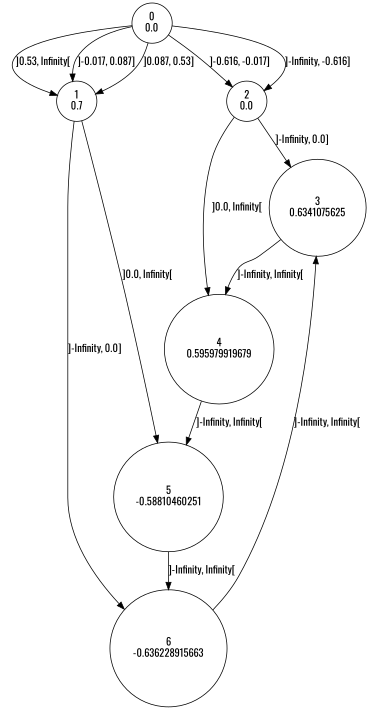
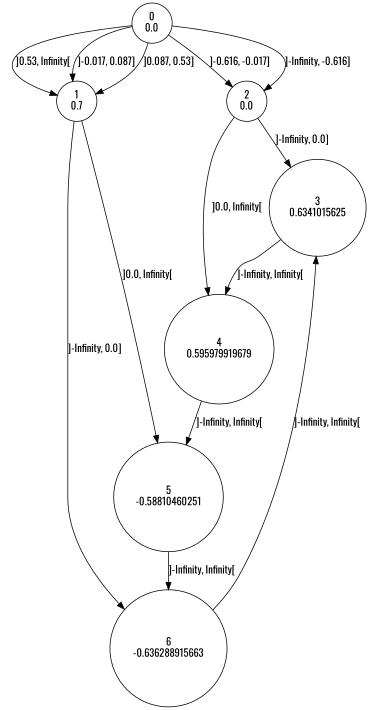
node "3 0.6341075625": label "3 0.6341075625" -> "3 0.6341015625"
node "6 -0.636228915663": label "6 -0.636228915663" -> "6 -0.636288915663"
